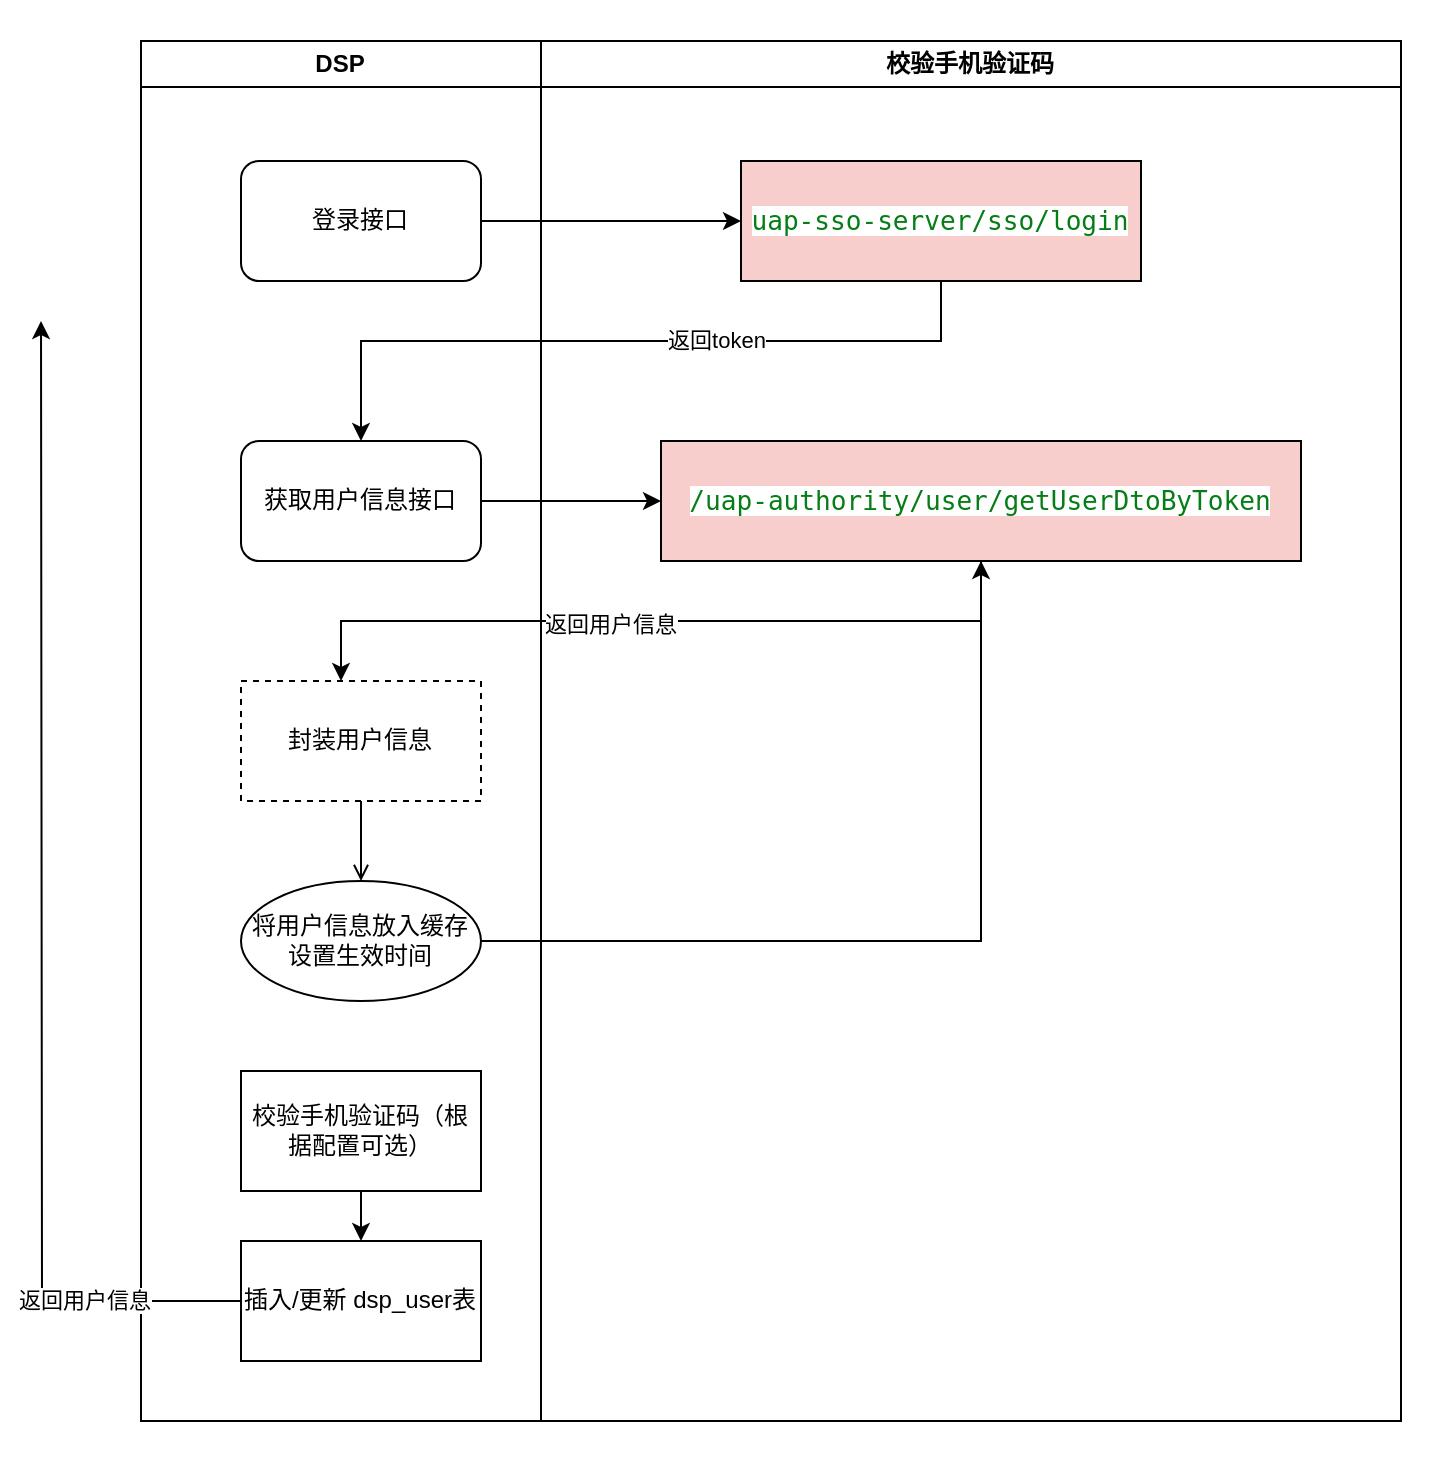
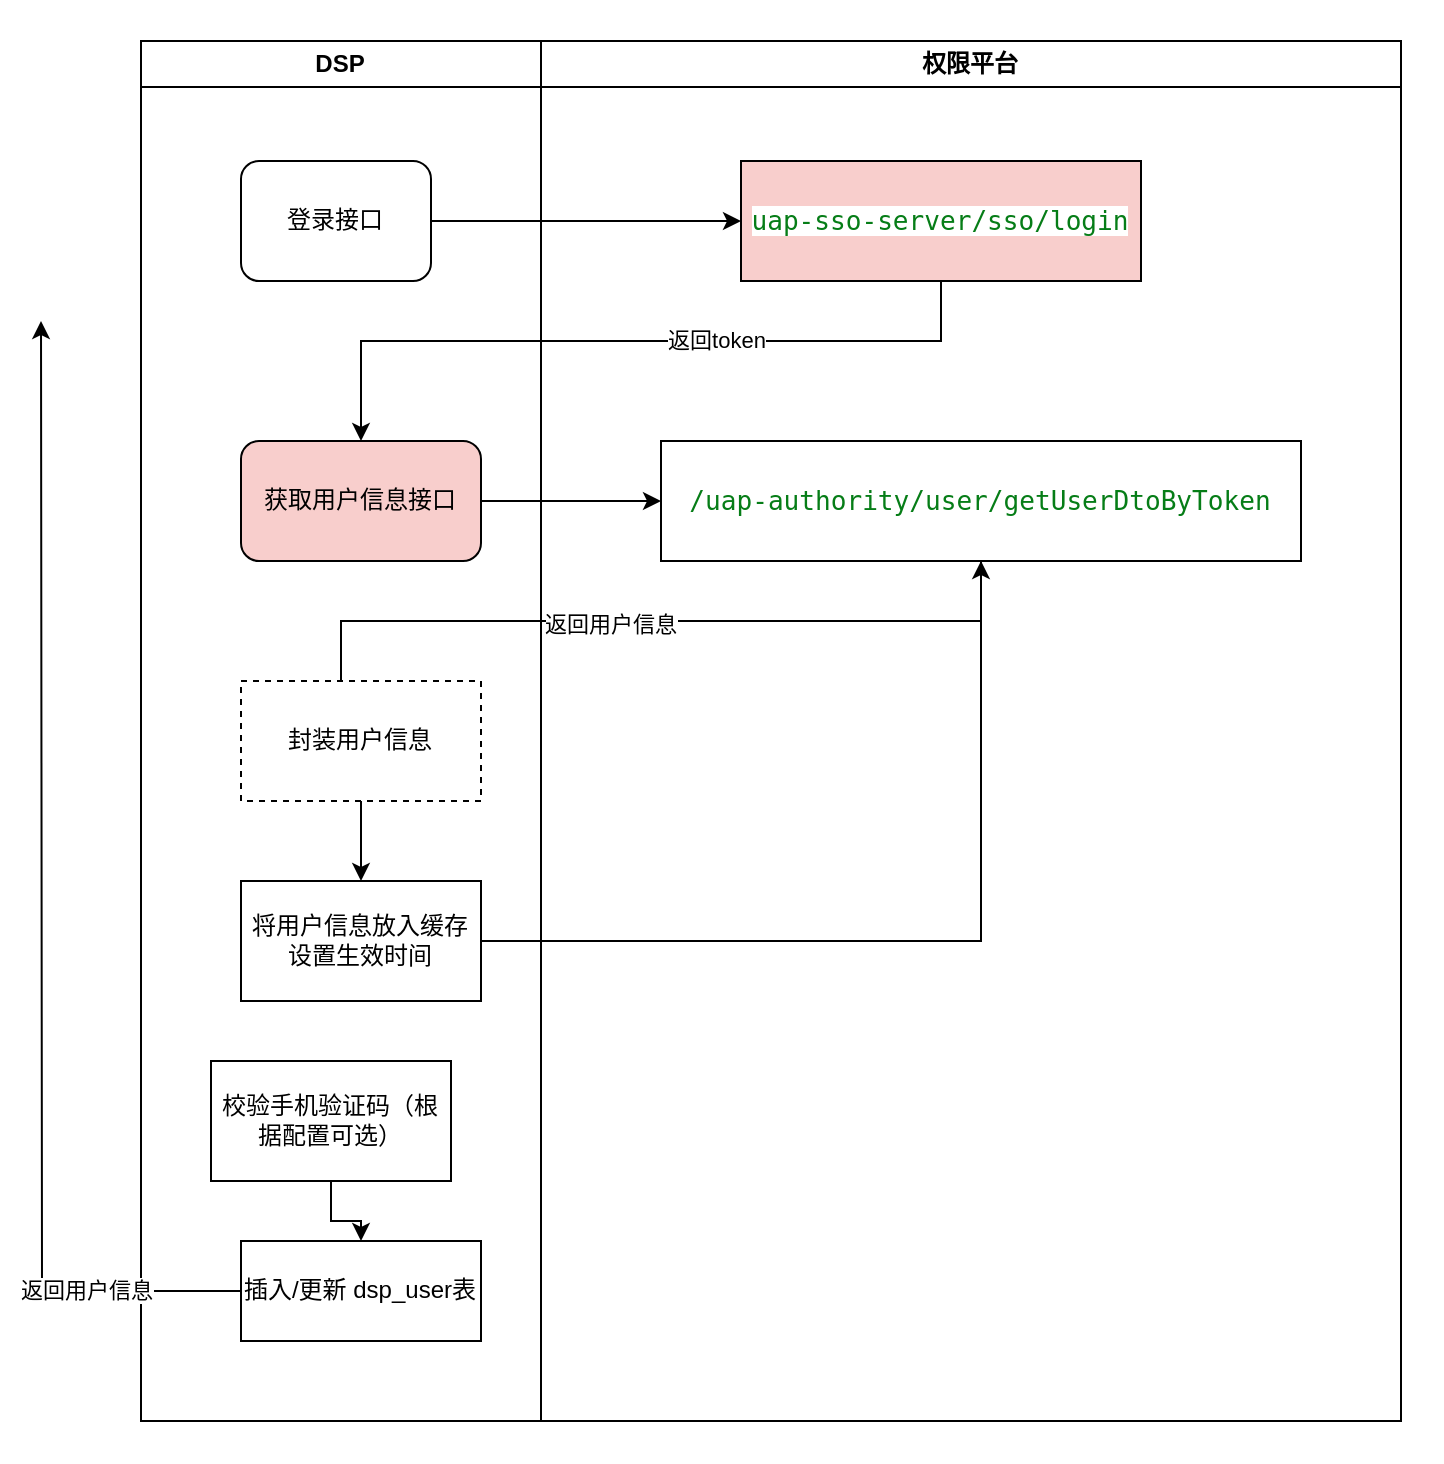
node "校验手机验证码": label "校验手机验证码" -> "权限平台"
node "登录接口": size 240x120 -> 190x120
node "获取用户信息接口": fillcolor #ffffff -> #f8cecc
node "/uap-authority/user/getUserDtoByToken": fillcolor #f8cecc -> #ffffff
edge "/uap-authority/user/getUserDtoByToken" -> "封装用户信息": arrowhead classic -> none
edge "封装用户信息" -> "将用户信息放入缓存设置生效时间": arrowhead open -> classic
node "将用户信息放入缓存设置生效时间": shape ellipse -> rectangle
node "校验手机验证码（根据配置可选）": moved (361, 1131) -> (331, 1121)
node "插入/更新 dsp_user表": size 240x120 -> 240x100
